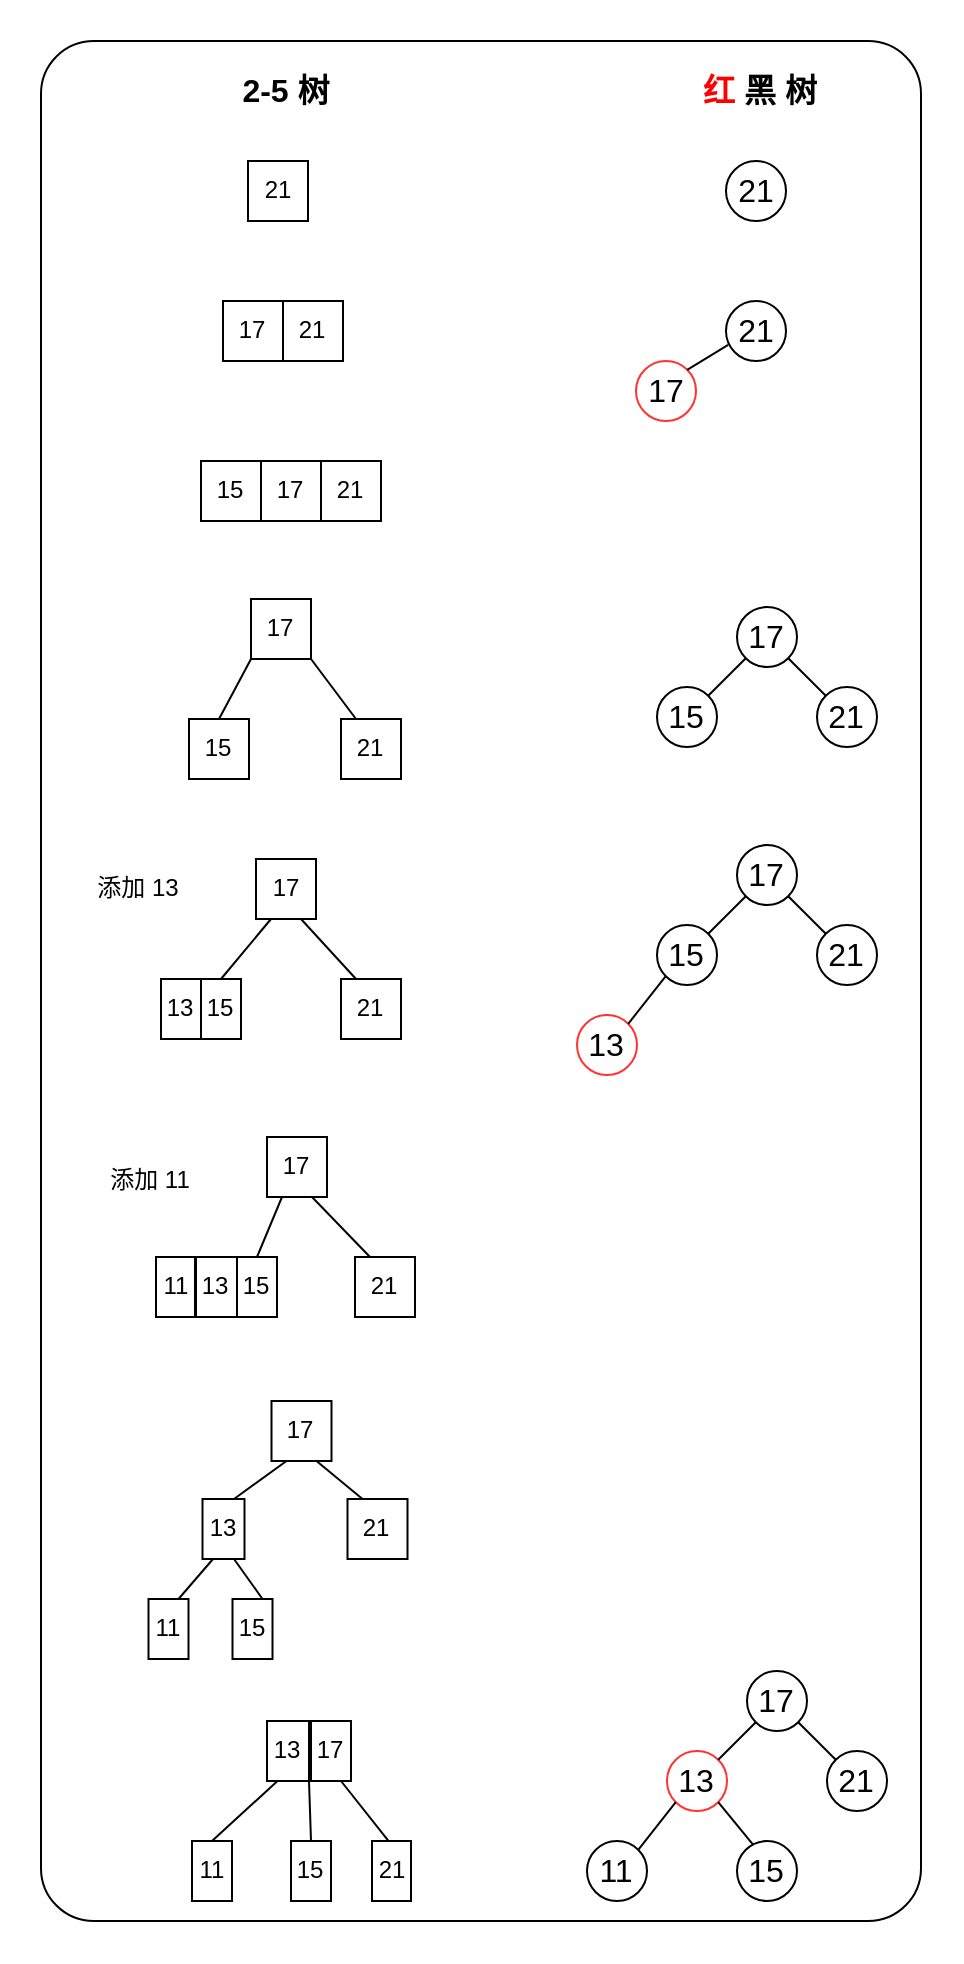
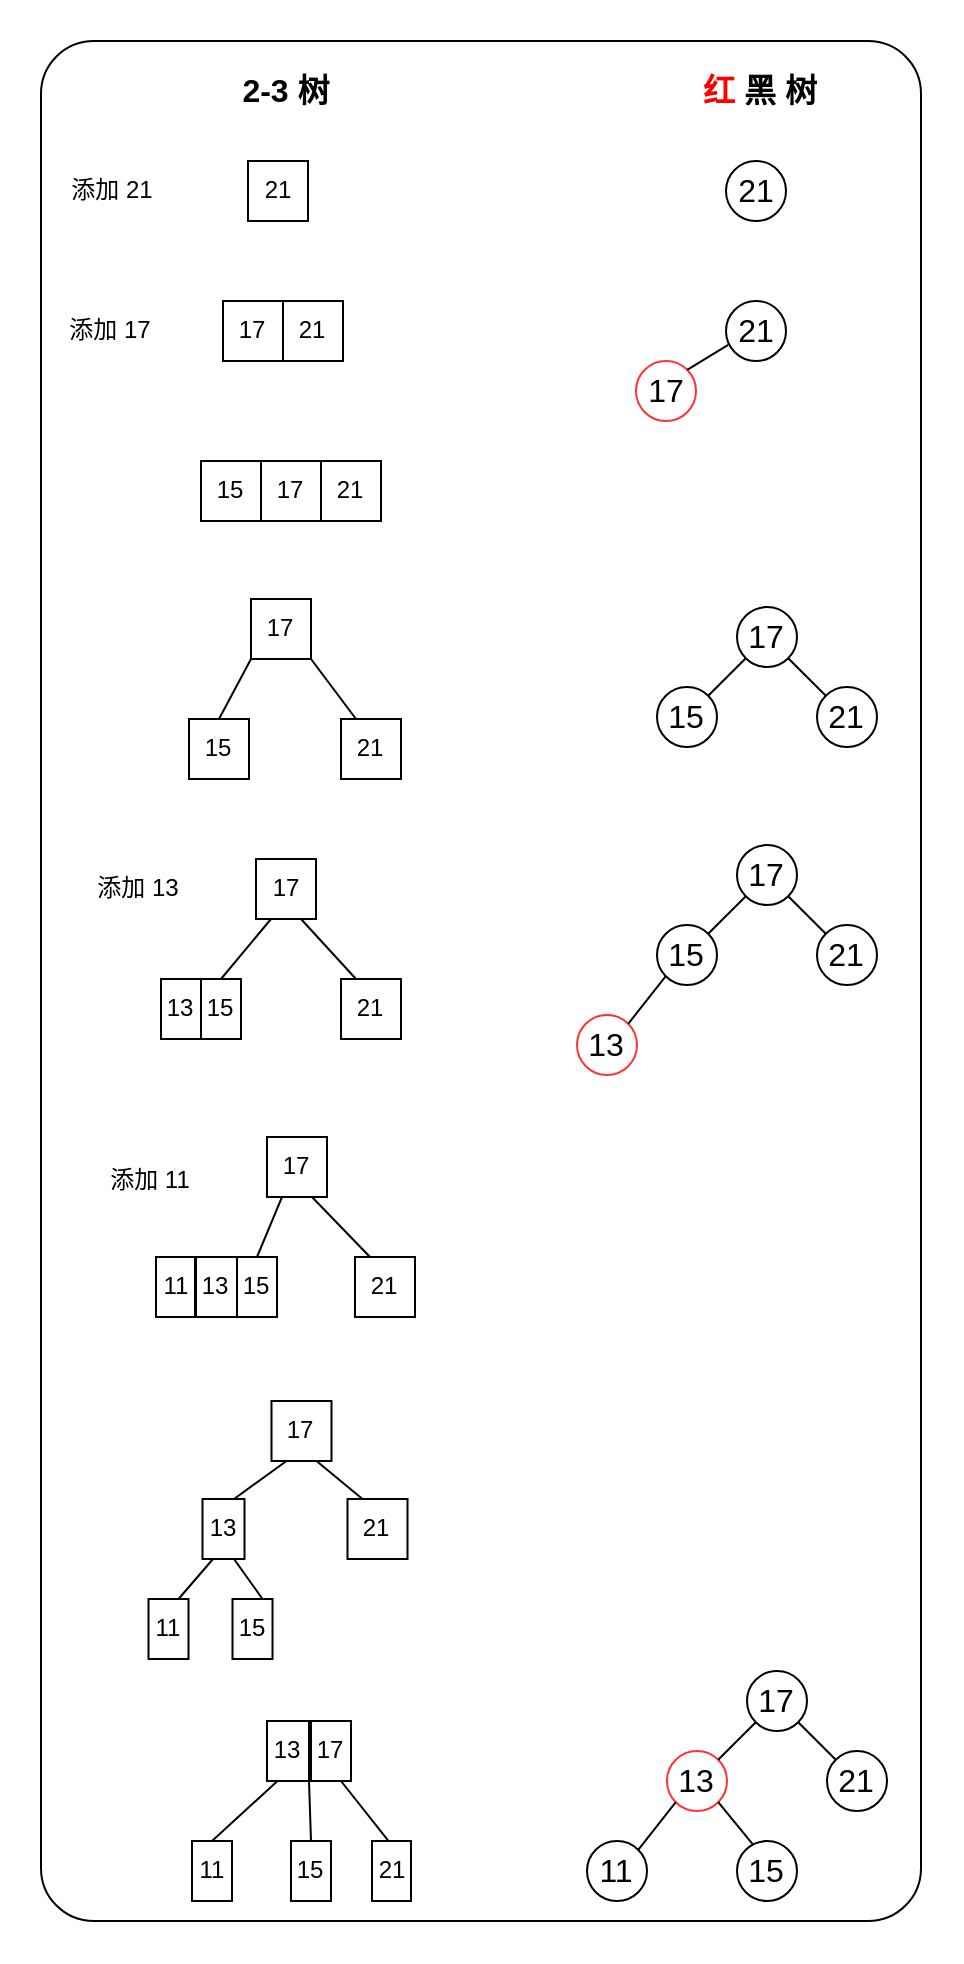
node "2-5 树": label "2-5 树" -> "2-3 树"
node "添加 21": added
node "添加 17": added
